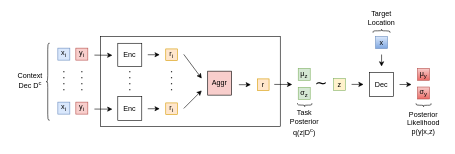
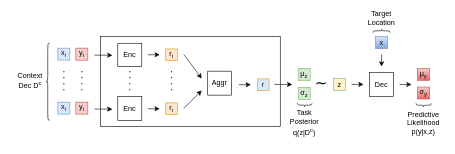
node "Aggr": fillcolor #f8cecc -> #ffffff
node "r": fillcolor #ffe6cc -> #dae8fc
node "Posterior Likelihood p(y|x,z)": label "Posterior Likelihood p(y|x,z)" -> "Predictive Likelihood p(y|x,z)"
